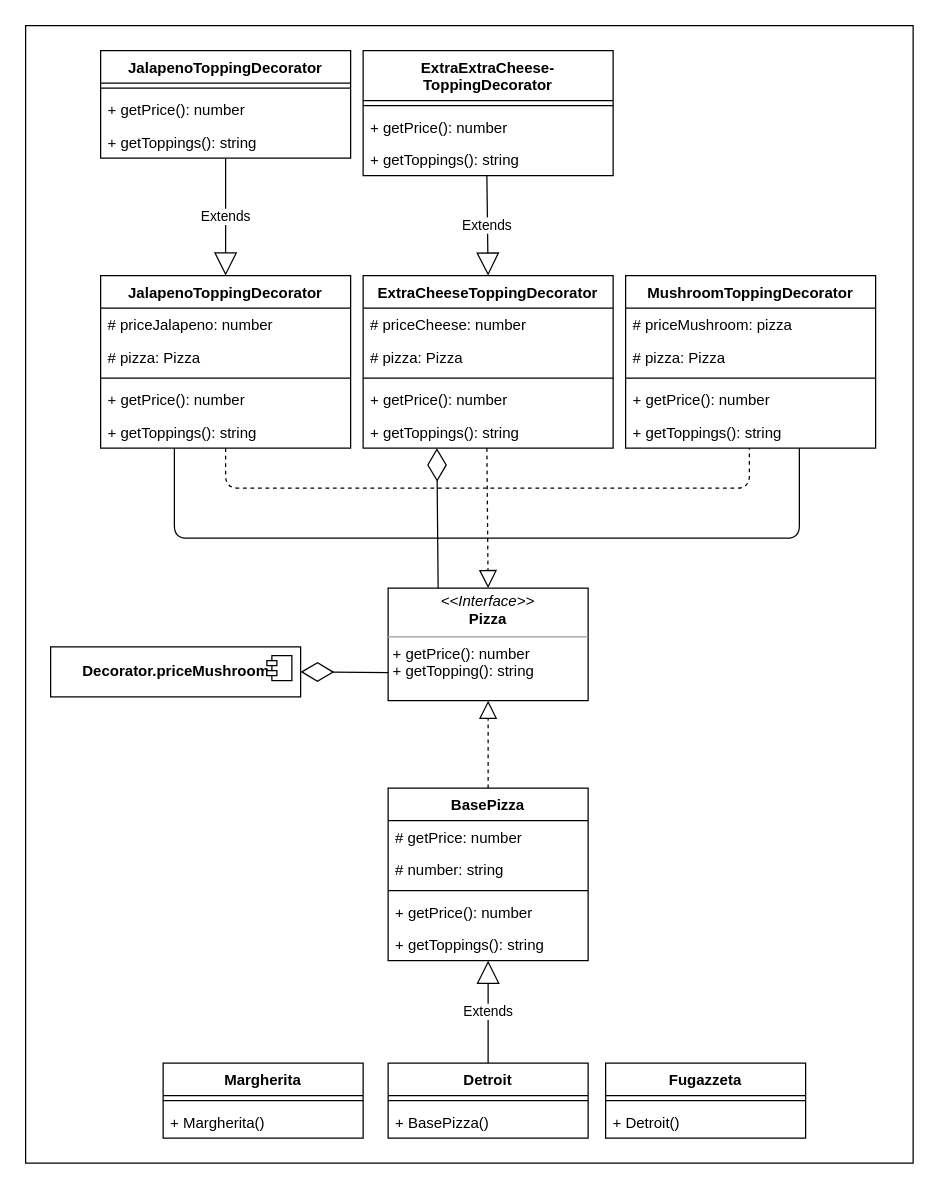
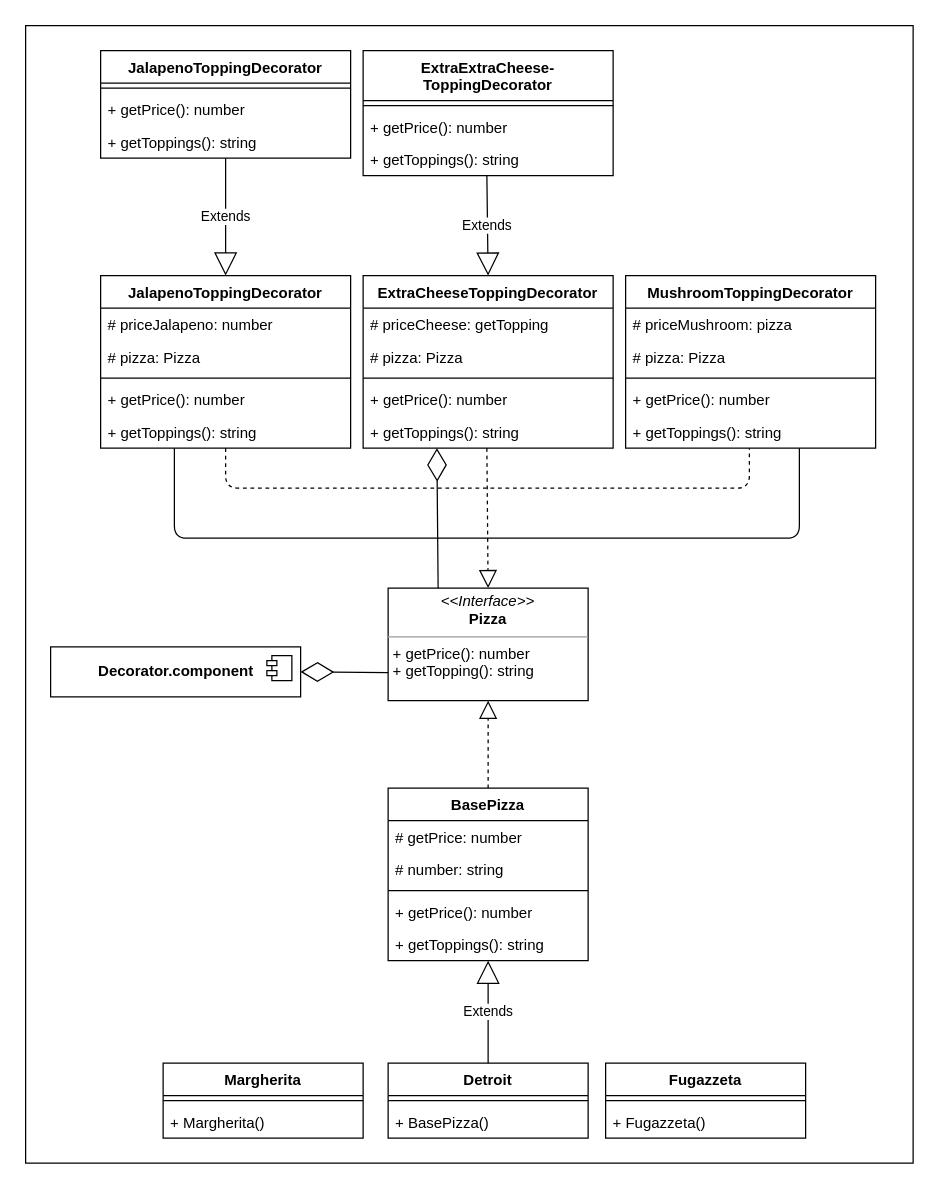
node "# priceCheese: number": label "# priceCheese: number" -> "# priceCheese: getTopping"
node "Decorator.priceMushroom": label "Decorator.priceMushroom" -> "Decorator.component"
node "+ Detroit()": label "+ Detroit()" -> "+ Fugazzeta()"
